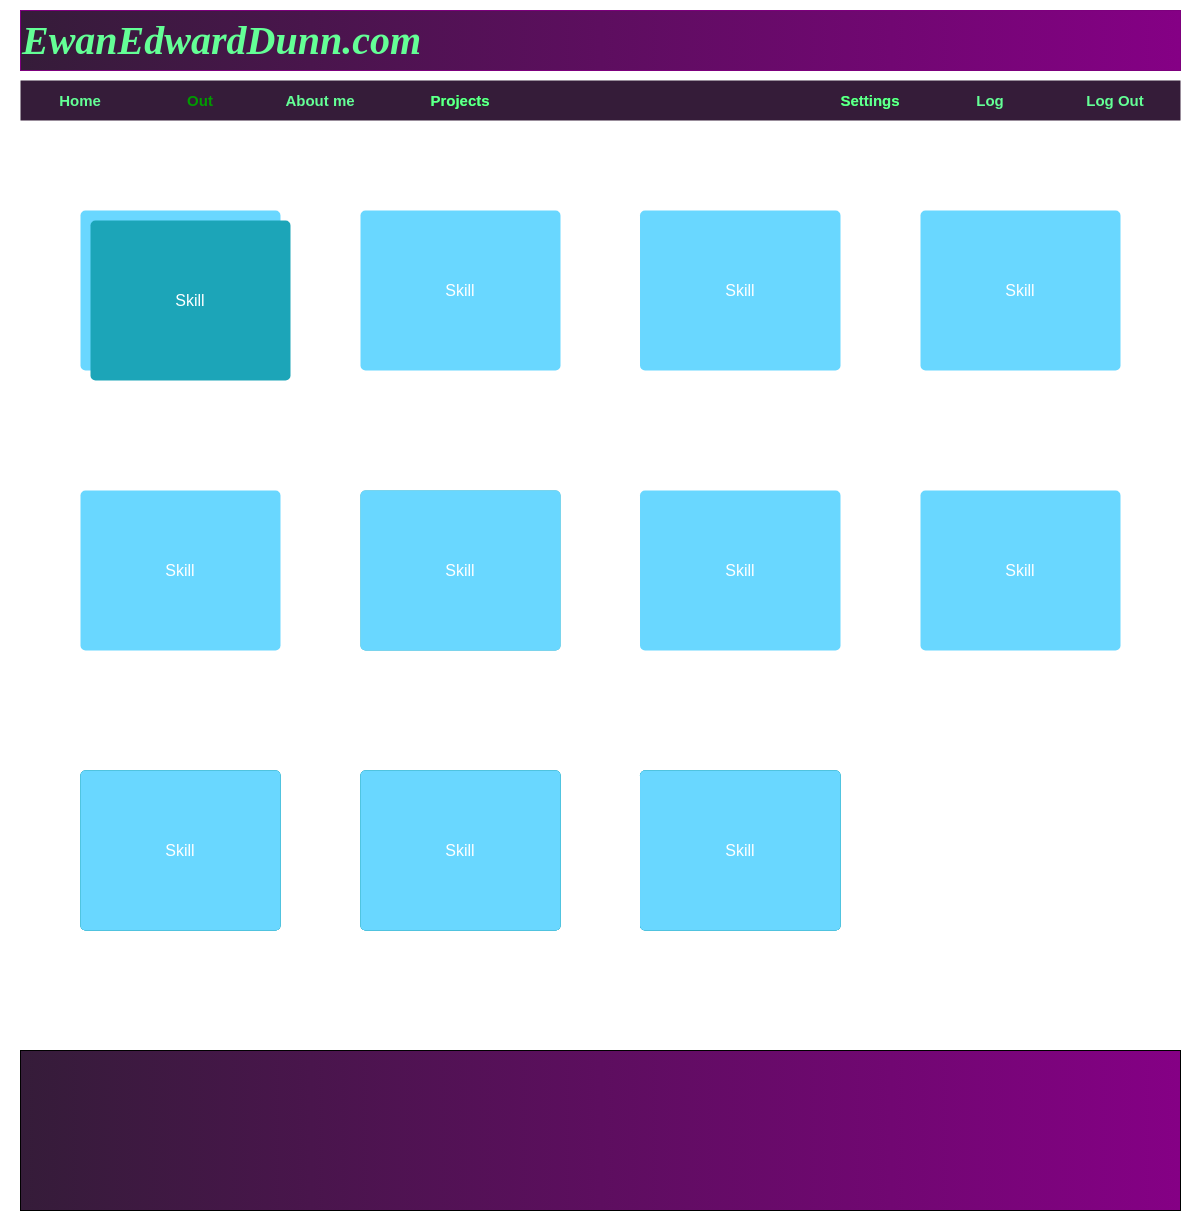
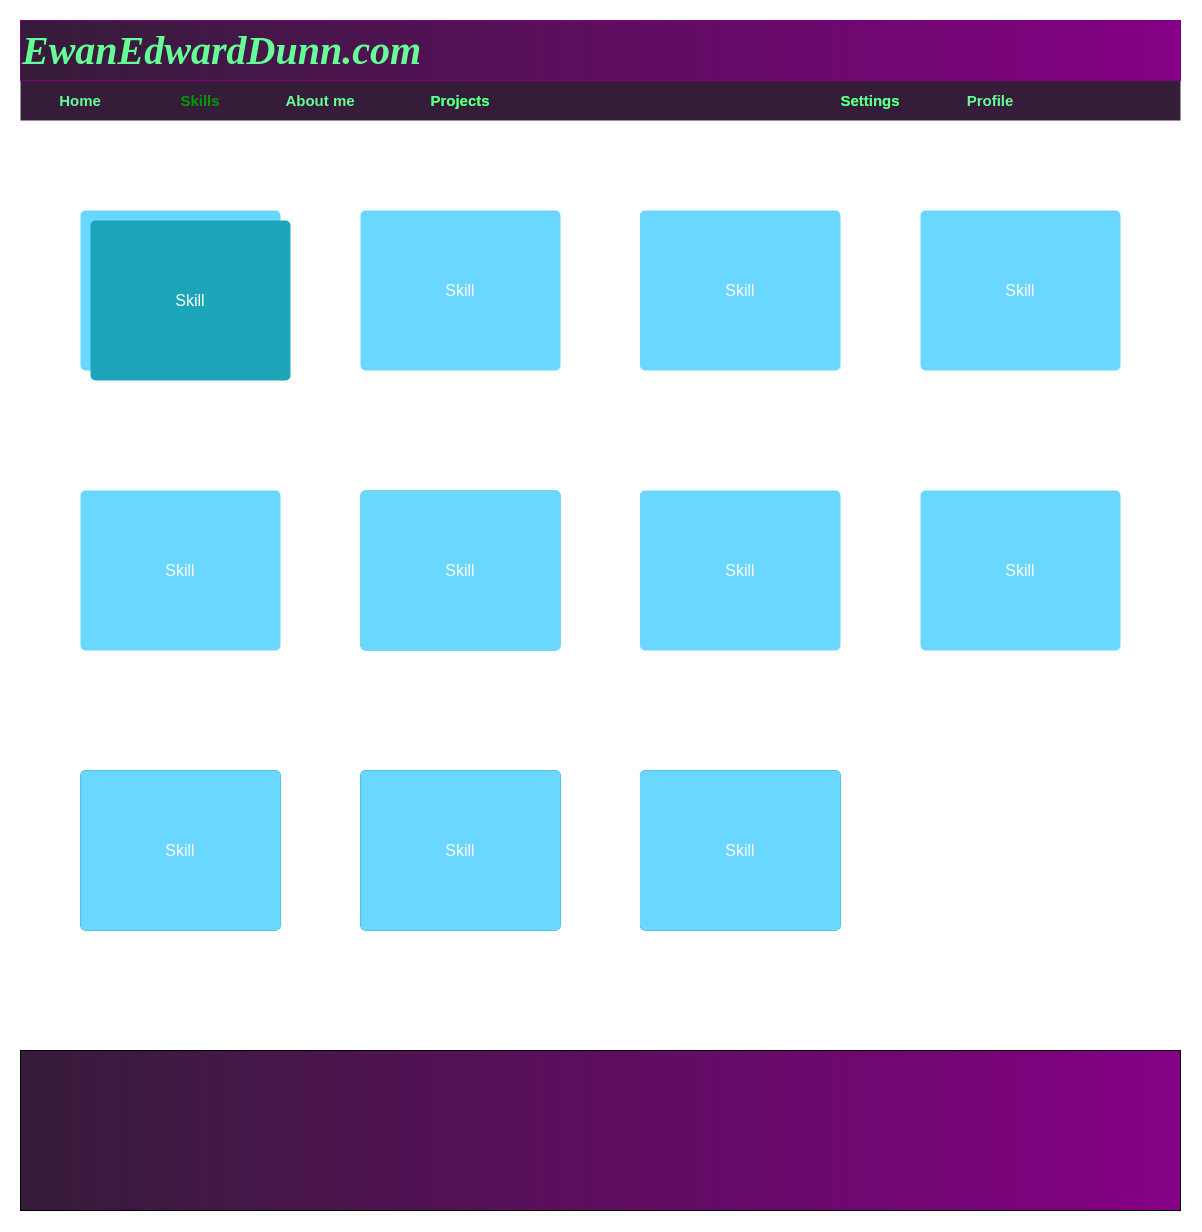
node "EwanEdwardDunn.com": moved (601, 41) -> (601, 51)
node "Out": label "Out" -> "Skills"
node "Log": label "Log" -> "Profile"
node "Log Out": removed
